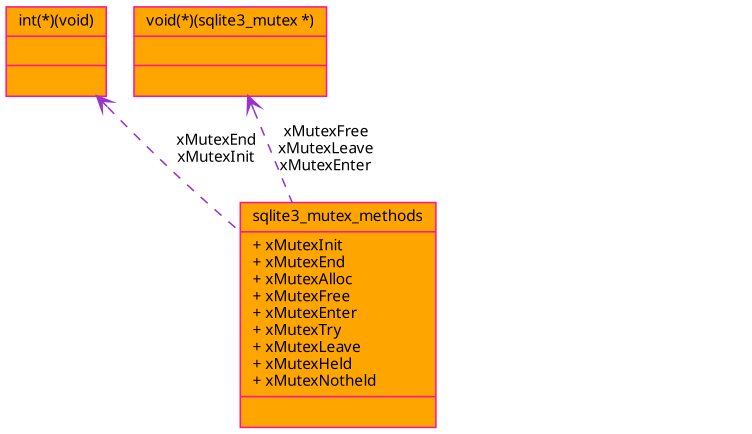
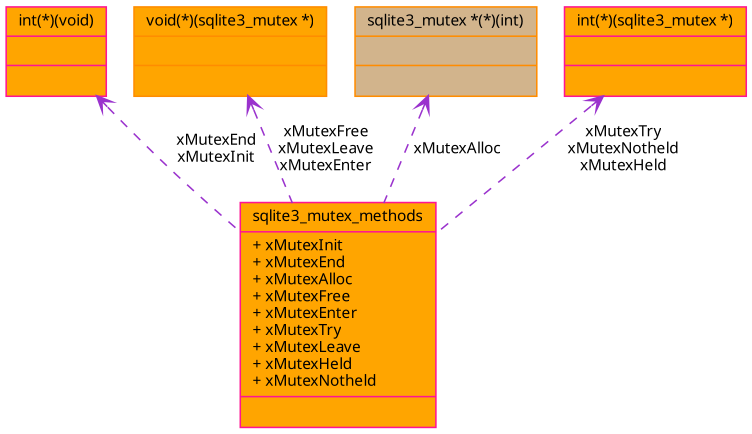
node "void(*)(sqlite3_mutex *)": color deeppink -> darkorange
node "sqlite3_mutex *(*)(int)": added
node "int(*)(sqlite3_mutex *)": added
